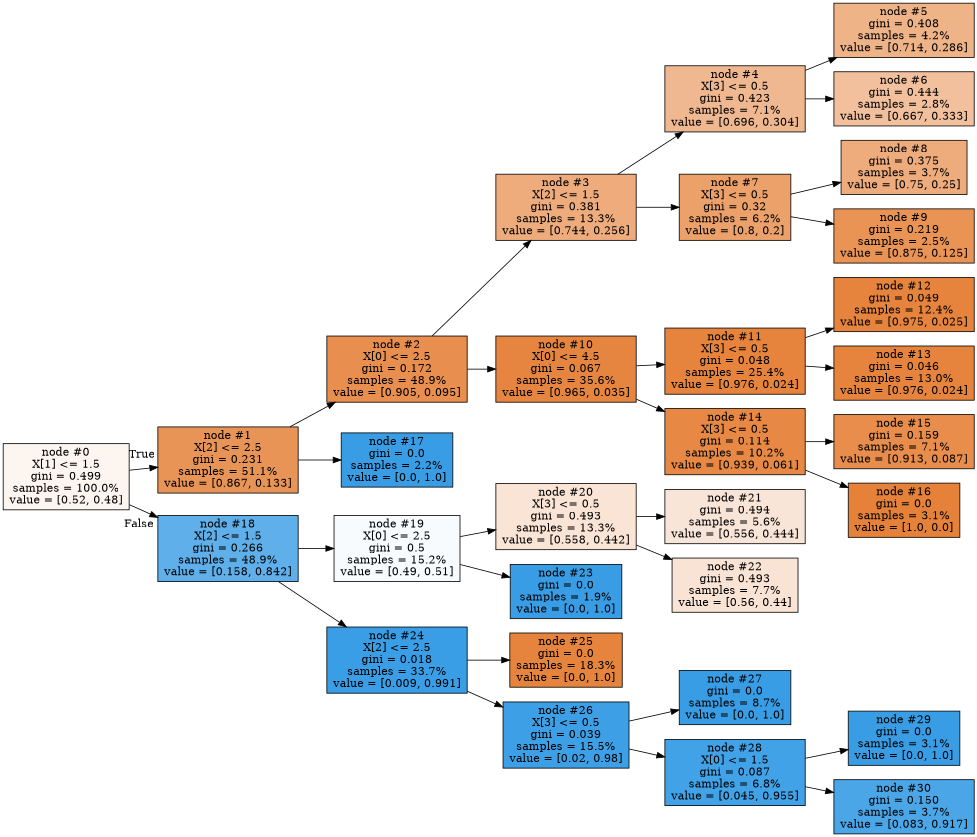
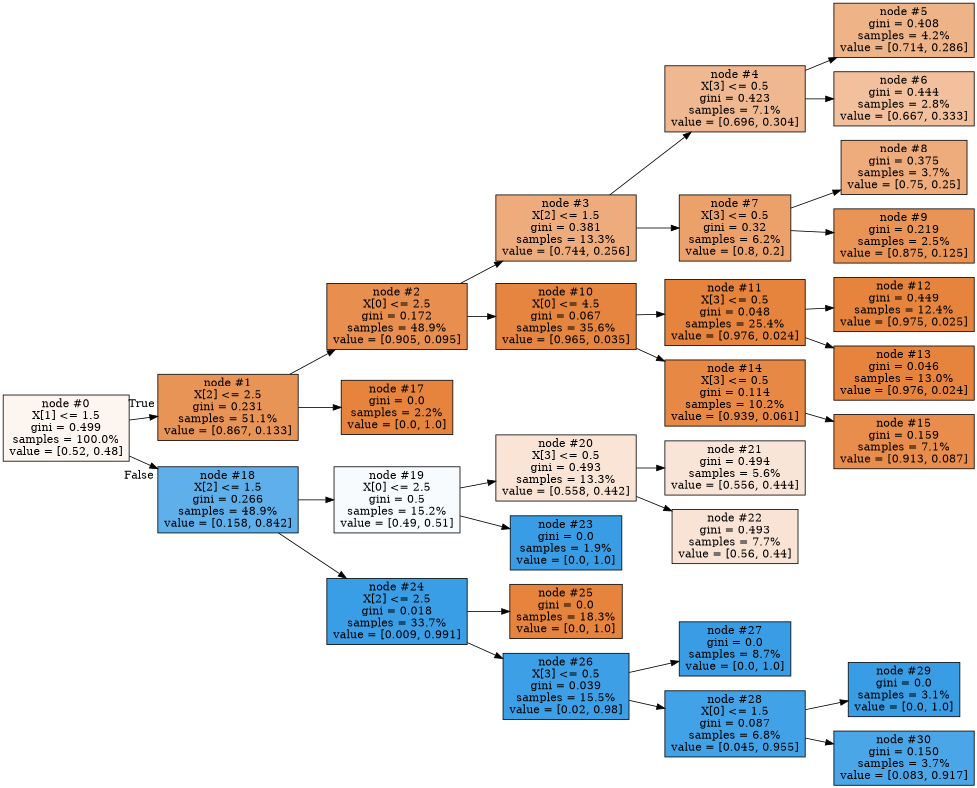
node "node #12 gini = 0.049 samples = 12.4% value = [0.975, 0.025]": label "node #12 gini = 0.049 samples = 12.4% value = [0.975, 0.025]" -> "node #12 gini = 0.449 samples = 12.4% value = [0.975, 0.025]"
node "node #17 gini = 0.0 samples = 2.2% value = [0.0, 1.0]": fillcolor #399de5ff -> #e58139f9
node "node #16 gini = 0.0 samples = 3.1% value = [1.0, 0.0]": removed
